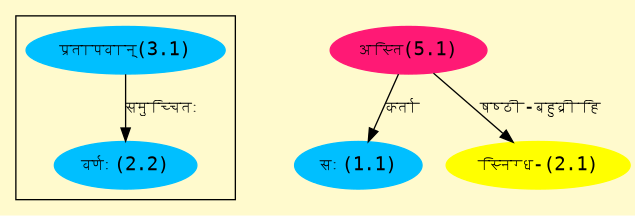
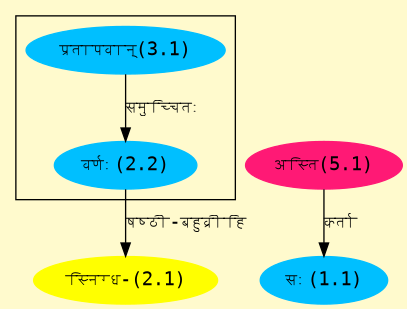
edge "अस्ति(5.1)" -> "स्निग्ध-(2.1)": now "वर्णः(2.2)" -> "स्निग्ध-(2.1)"
